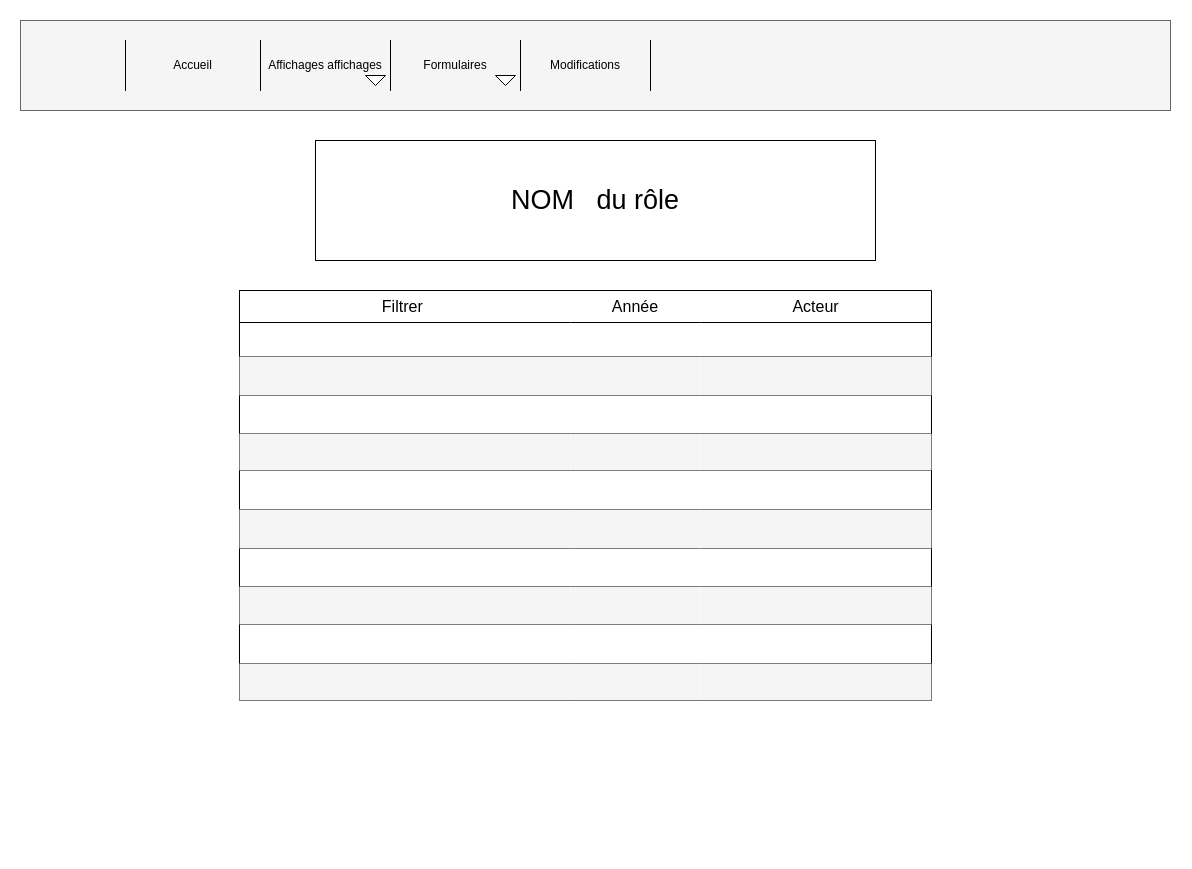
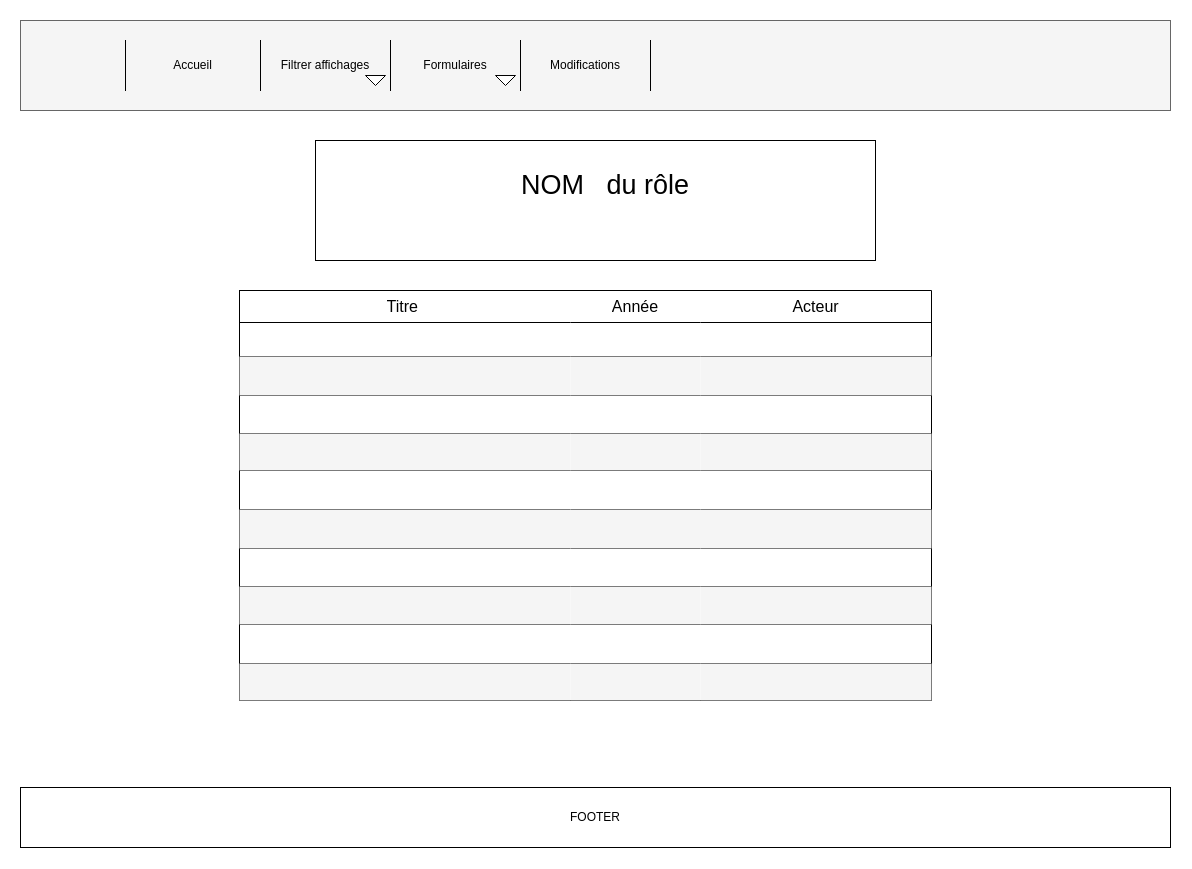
node "Affichages affichages": label "Affichages affichages" -> "Filtrer affichages"
node "NOM du rôle": moved (596, 201) -> (606, 186)
node "Filtrer": label "Filtrer" -> "Titre"
node "FOOTER": added
